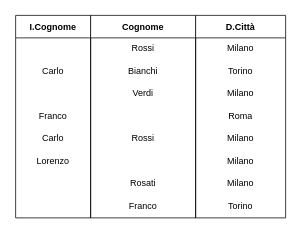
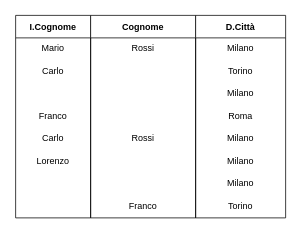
node "Mario": added
node "Bianchi": removed
node "Verdi": removed
node "Rosati": removed
